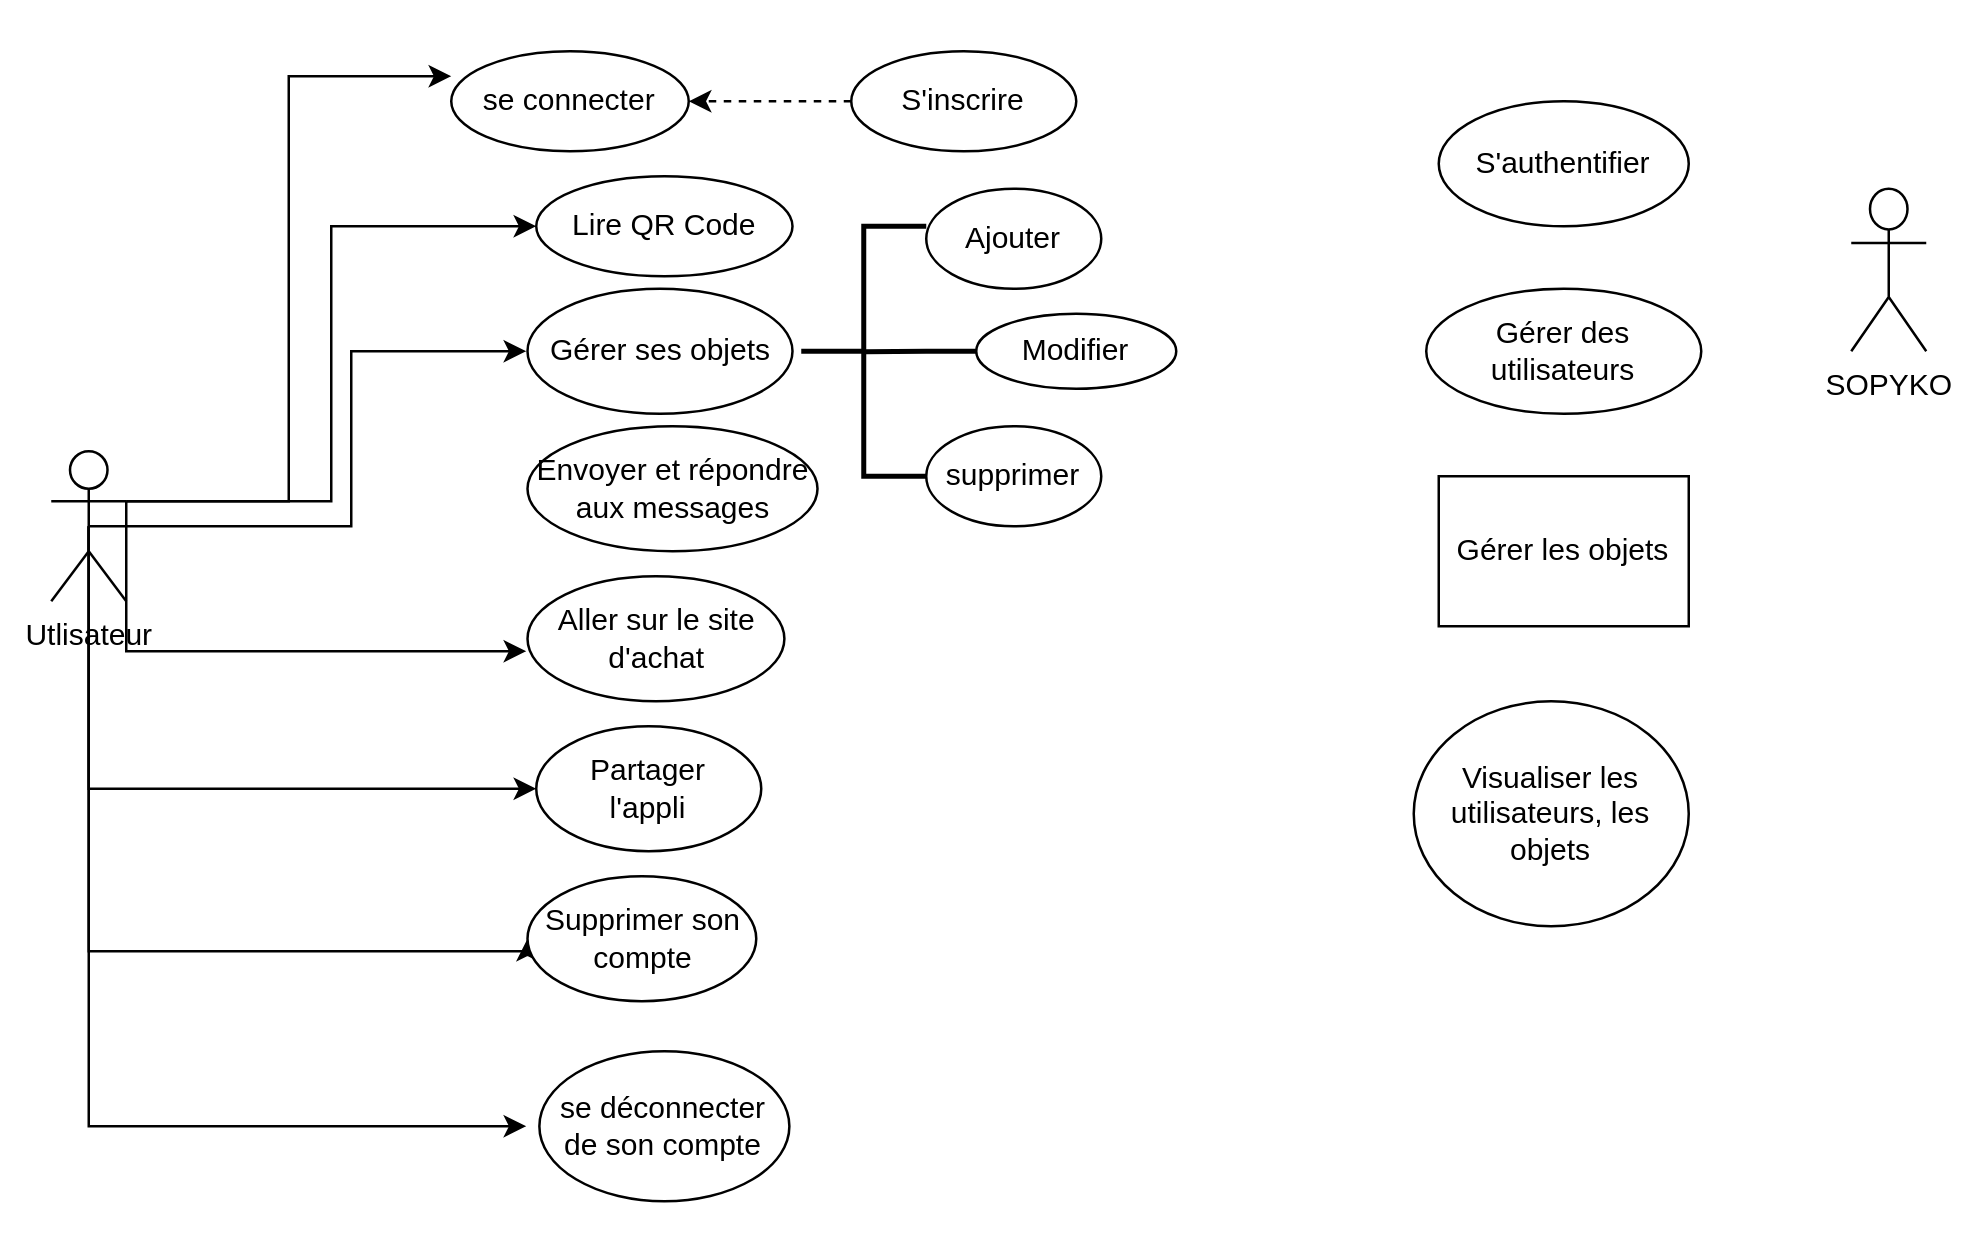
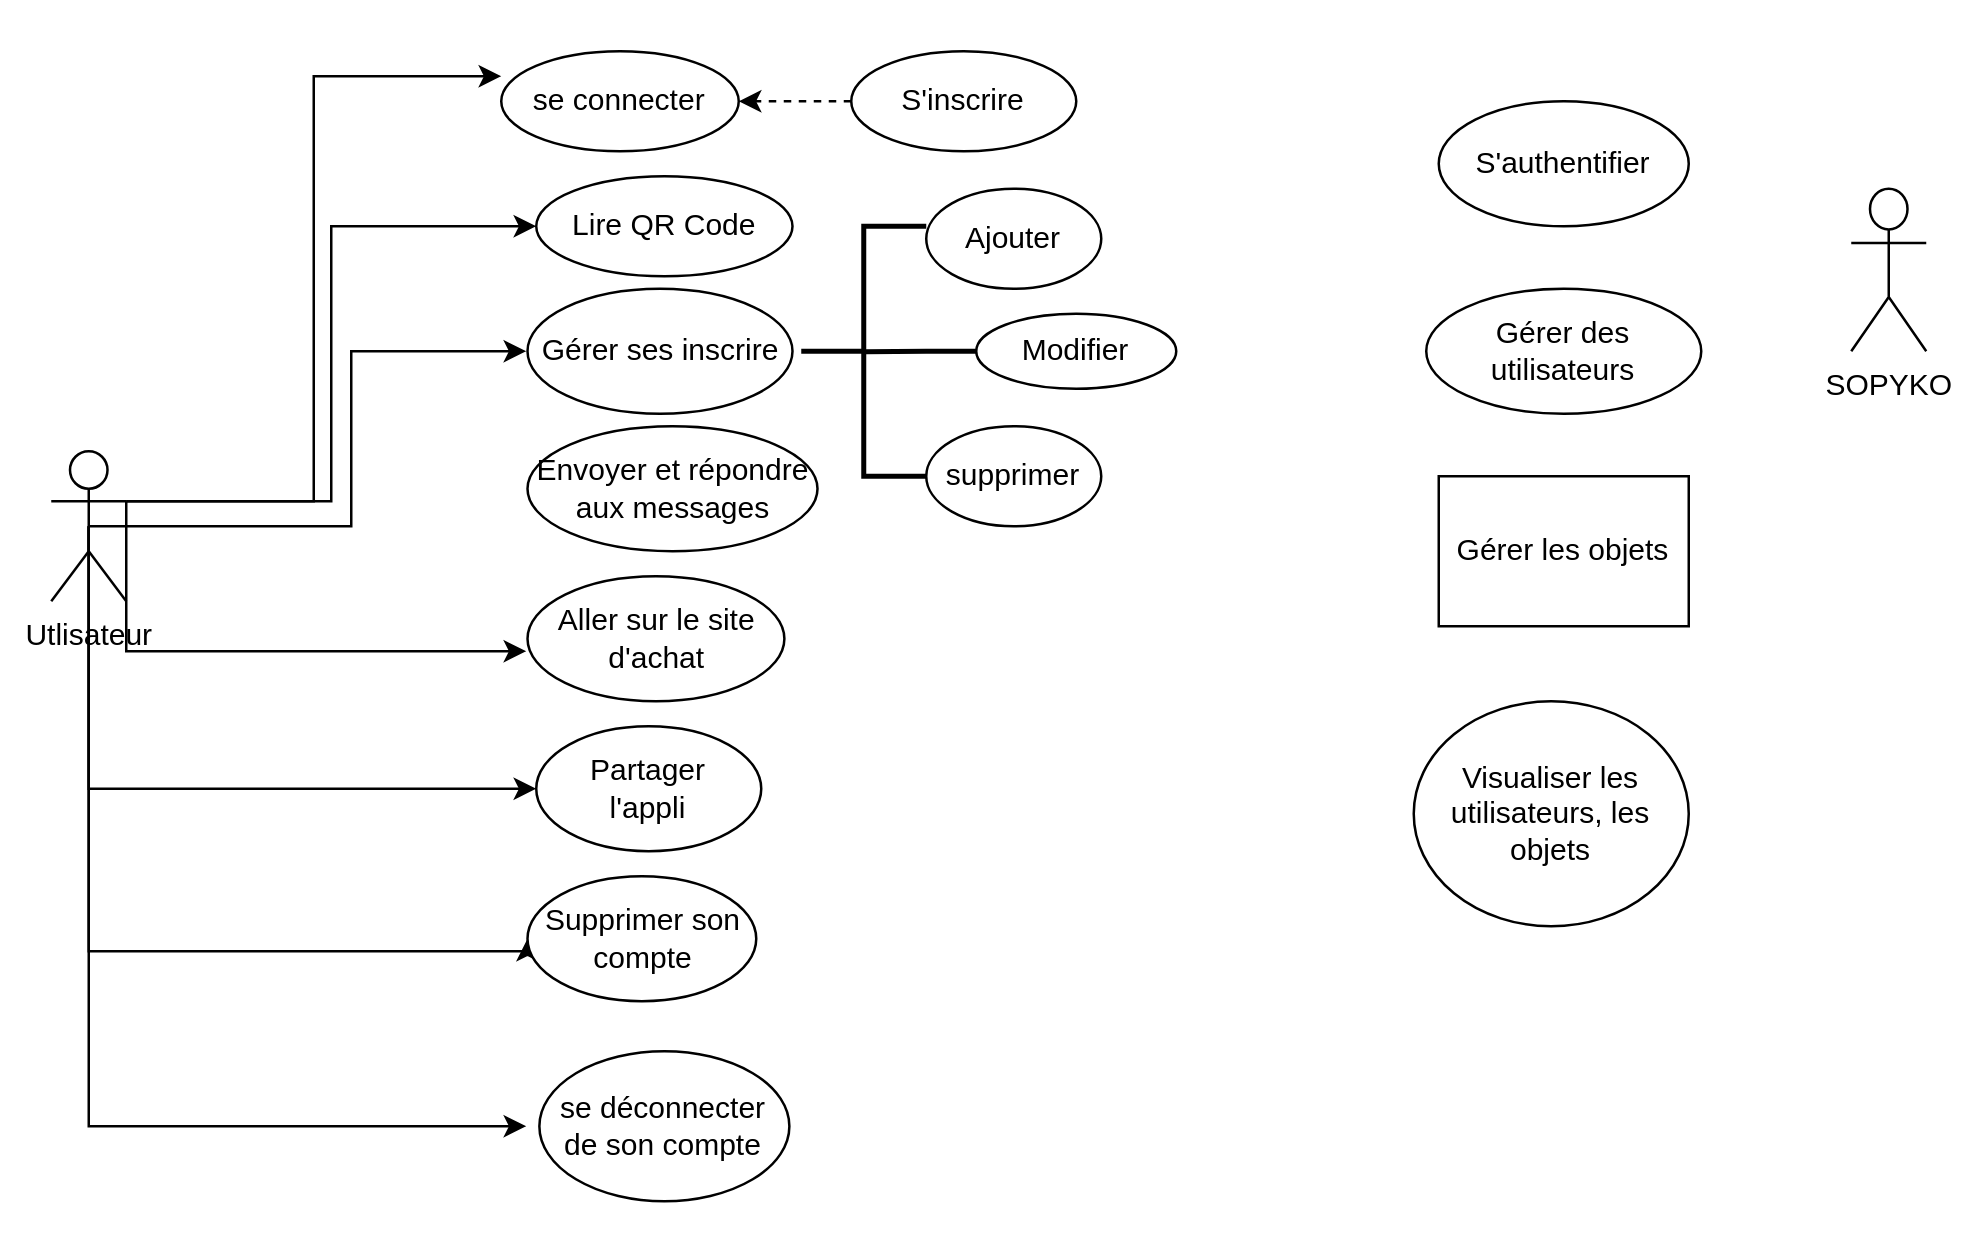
node "se connecter": moved (570, 101) -> (620, 101)
node "Gérer ses objets": label "Gérer ses objets" -> "Gérer ses inscrire"
